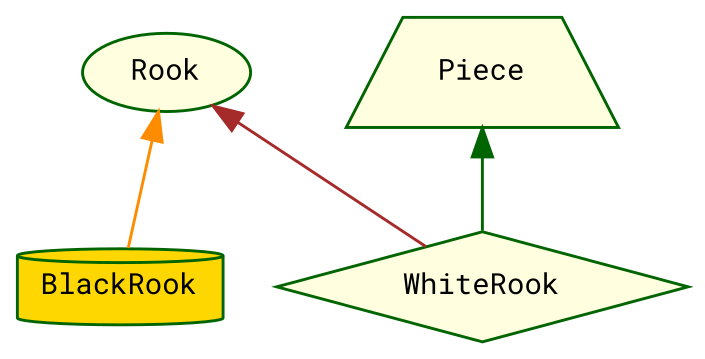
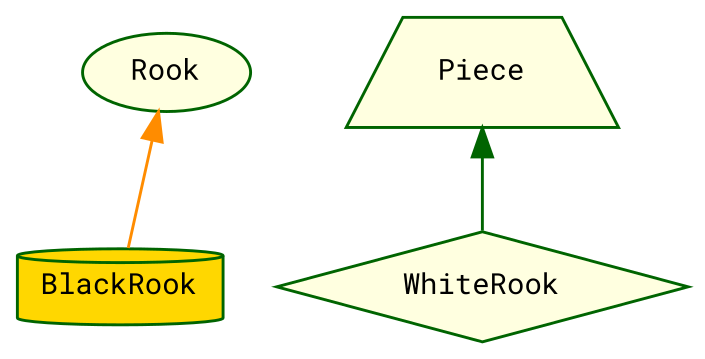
edge "WhiteRook" -> "Rook": removed
